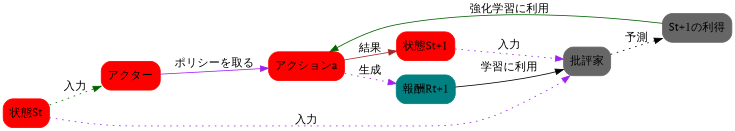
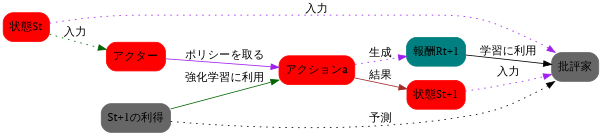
edge "批評家" -> "St+1の利得": reversed
